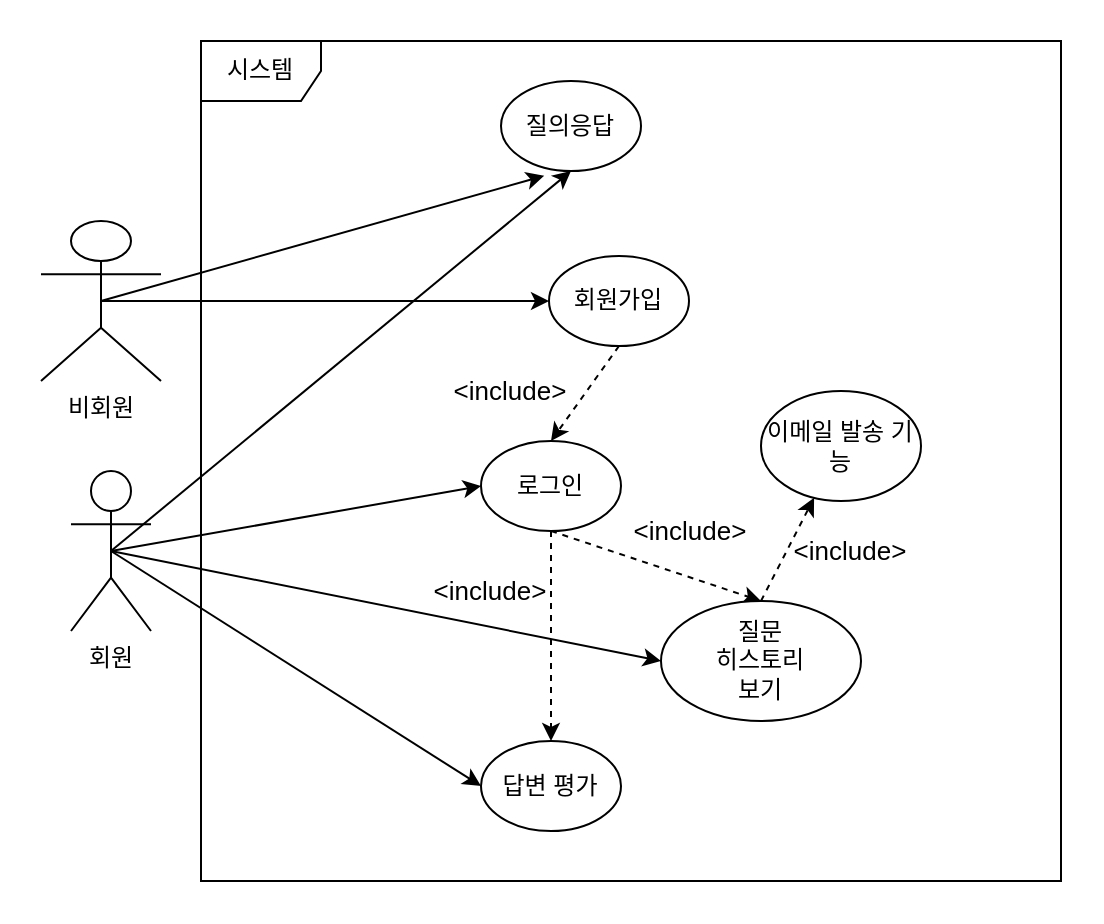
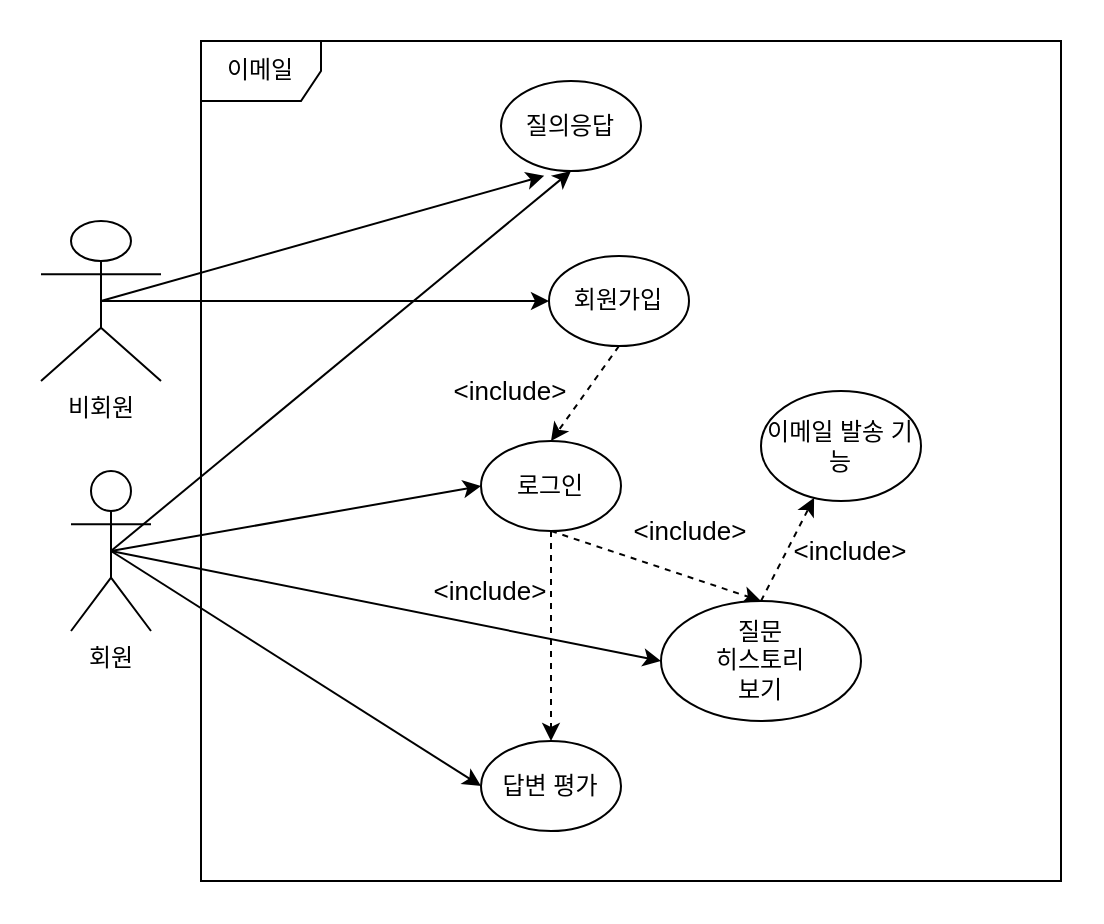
node "시스템": label "시스템" -> "이메일"
